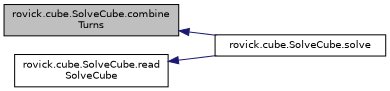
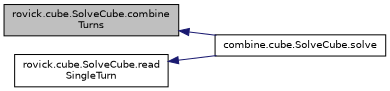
node "rovick.cube.SolveCube.solve": label "rovick.cube.SolveCube.solve" -> "combine.cube.SolveCube.solve"
node "rovick.cube.SolveCube.read SolveCube": label "rovick.cube.SolveCube.read SolveCube" -> "rovick.cube.SolveCube.read SingleTurn"
